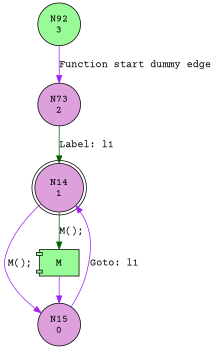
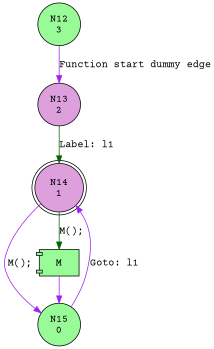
node "N92 3": label "N92 3" -> "N12 3"
node "N73 2": label "N73 2" -> "N13 2"
node "N15 0": fillcolor plum -> palegreen
